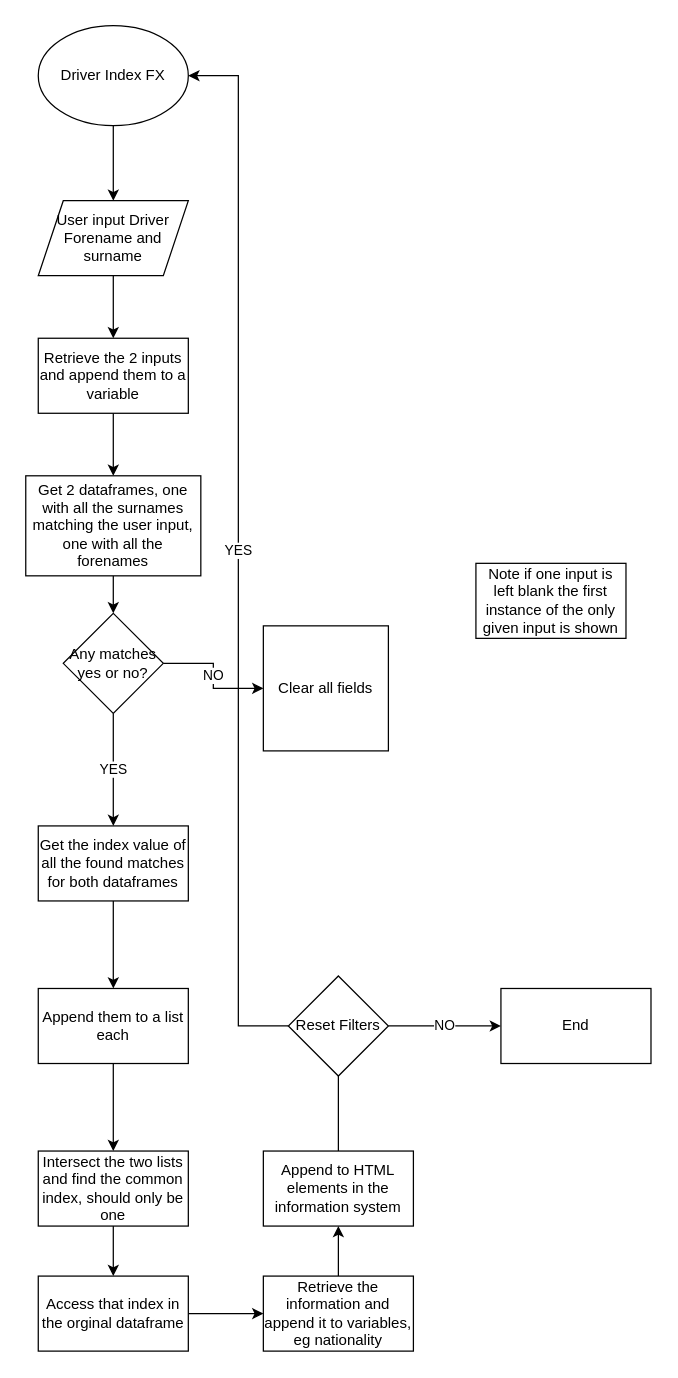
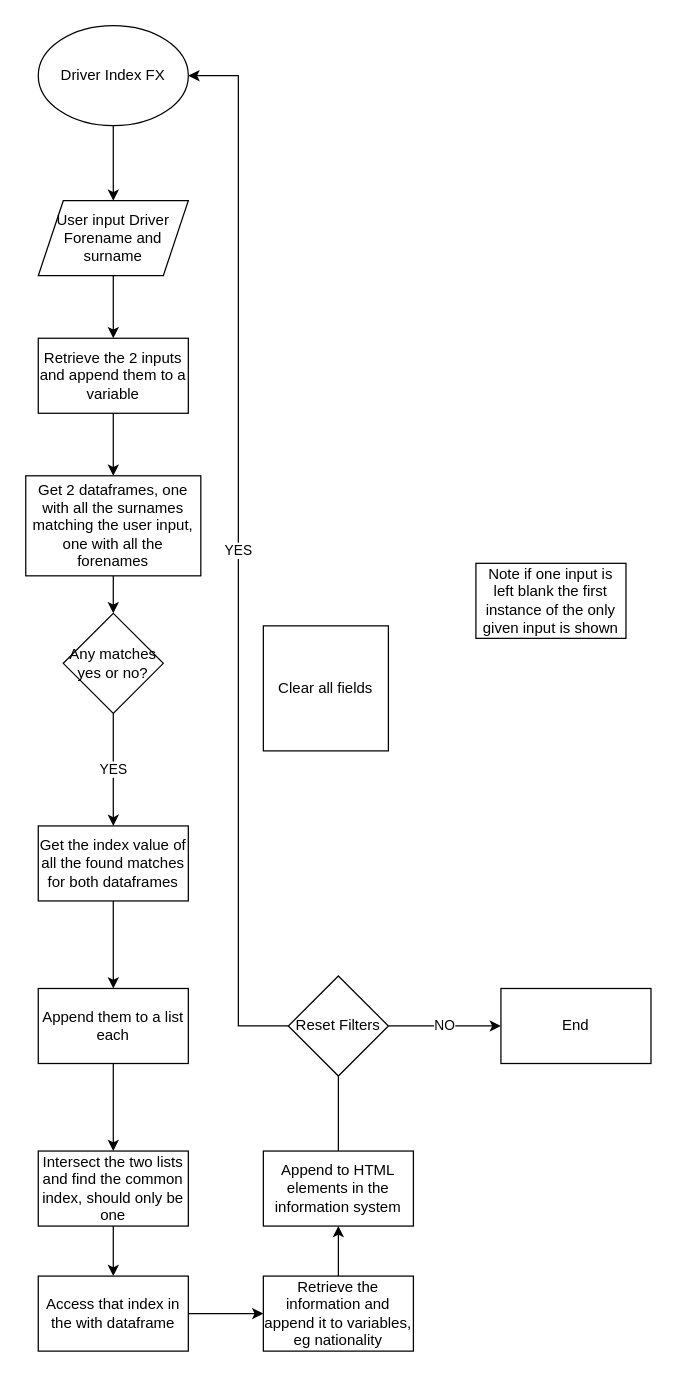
edge "Any matches yes or no?" -> "Clear all fields": removed, label "NO"
node "Access that index in the orginal dataframe": label "Access that index in the orginal dataframe" -> "Access that index in the with dataframe"
